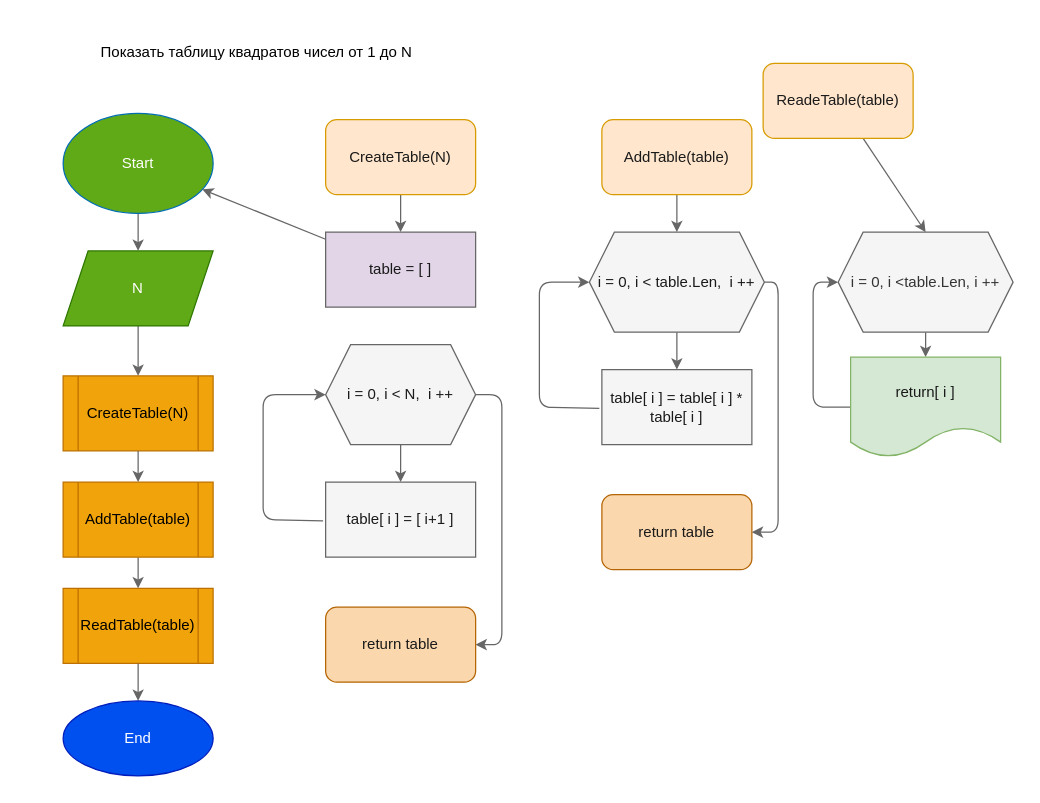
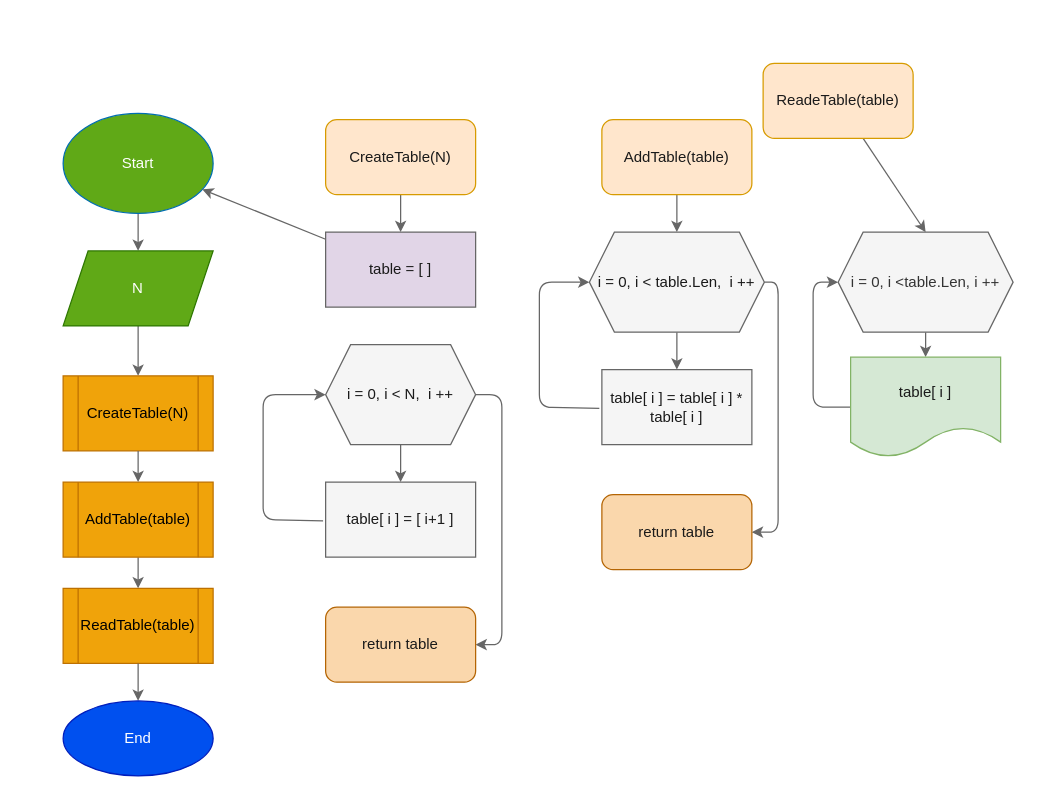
node "Показать таблицу квадратов чисел от 1 до N": removed
node "return[ i ]": label "return[ i ]" -> "table[ i ]"
